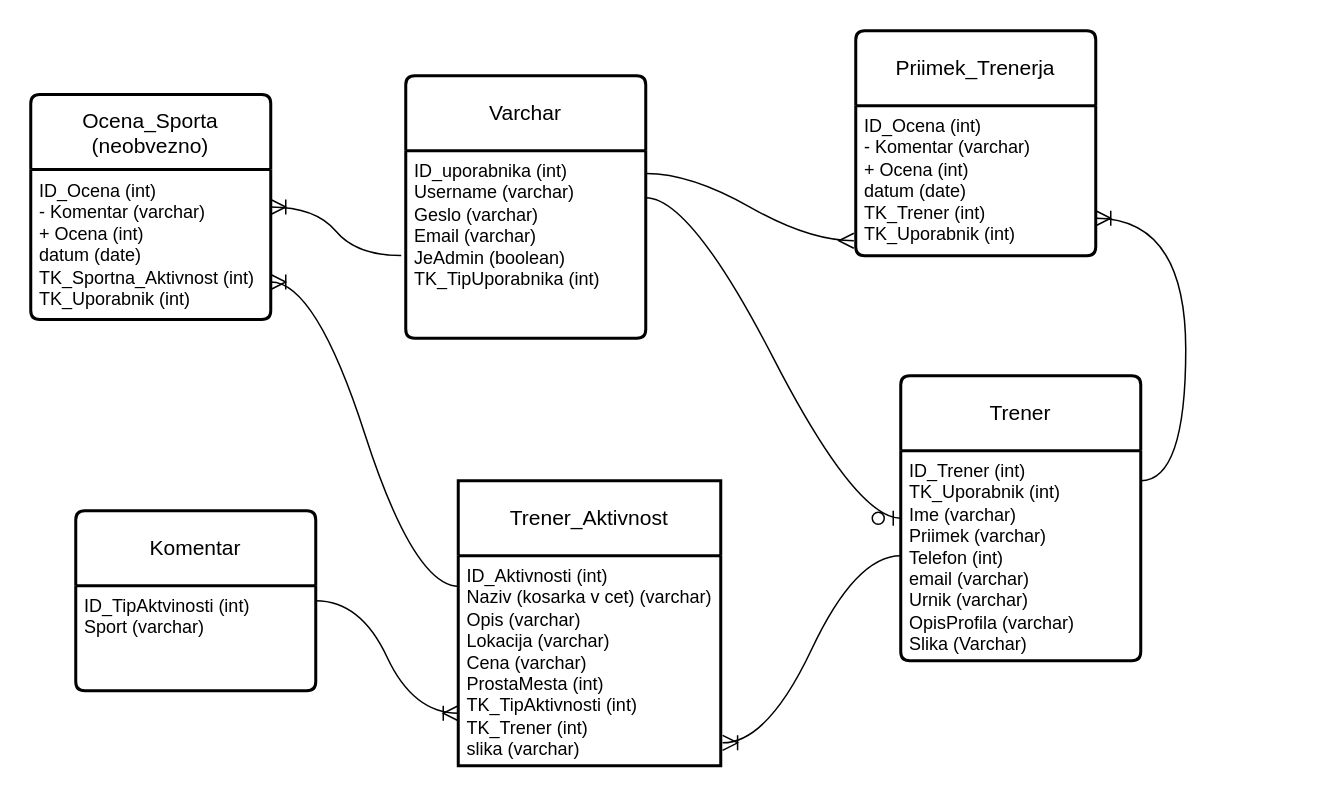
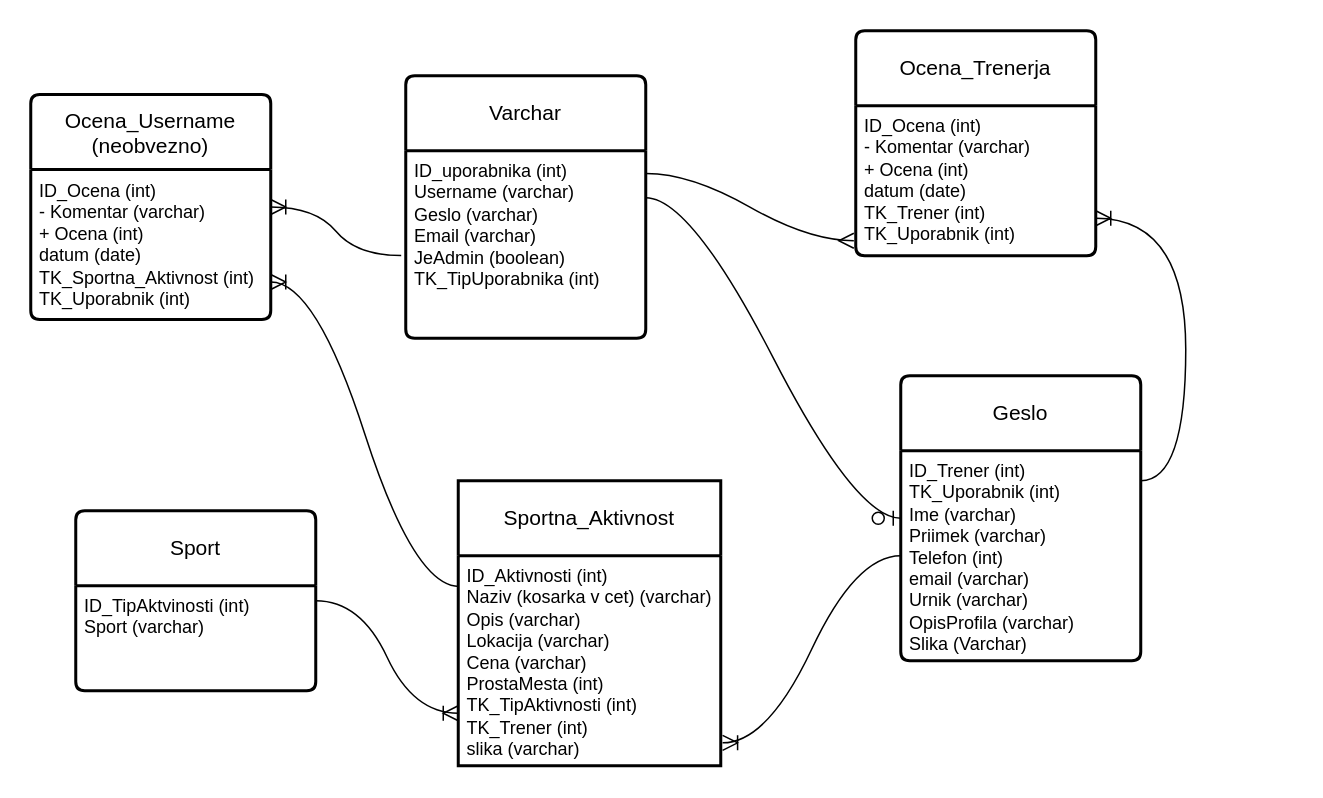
node "Priimek_Trenerja": label "Priimek_Trenerja" -> "Ocena_Trenerja"
node "Ocena_Sporta (neobvezno)": label "Ocena_Sporta (neobvezno)" -> "Ocena_Username (neobvezno)"
node "Trener": label "Trener" -> "Geslo"
node "Trener_Aktivnost": label "Trener_Aktivnost" -> "Sportna_Aktivnost"
node "Komentar": label "Komentar" -> "Sport"
